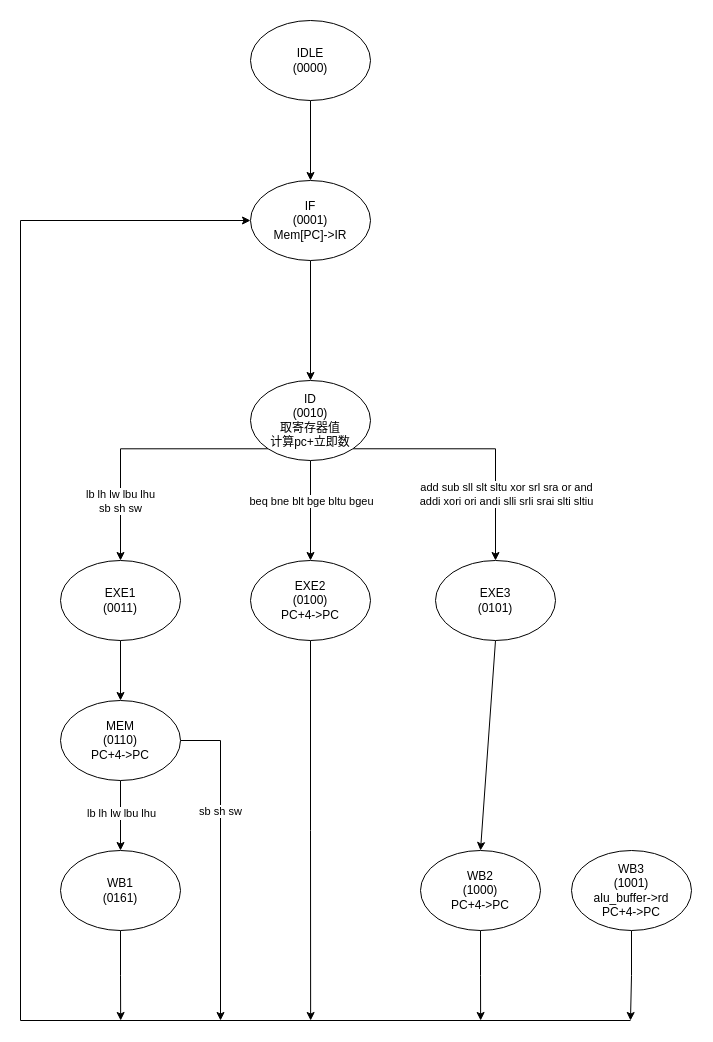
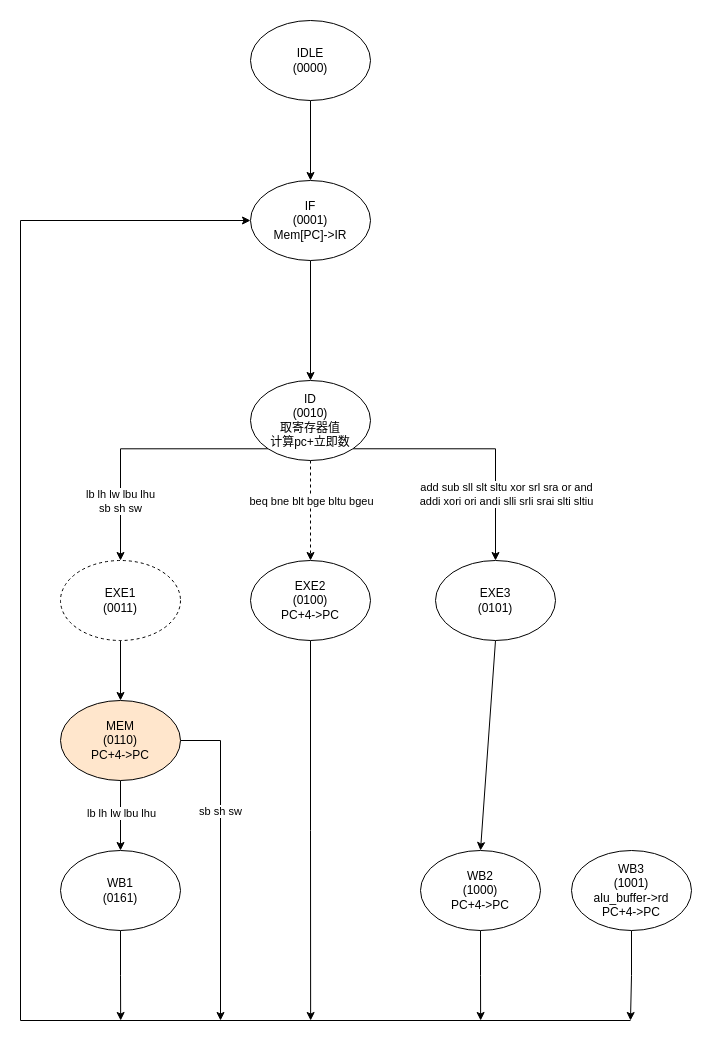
edge "ID (0010) 取寄存器值 计算pc+立即数" -> "EXE2 (0100) PC+4->PC": style solid -> dashed
node "EXE1 (0011)": style solid -> dashed
node "MEM (0110) PC+4->PC": fillcolor #ffffff -> #ffe6cc
